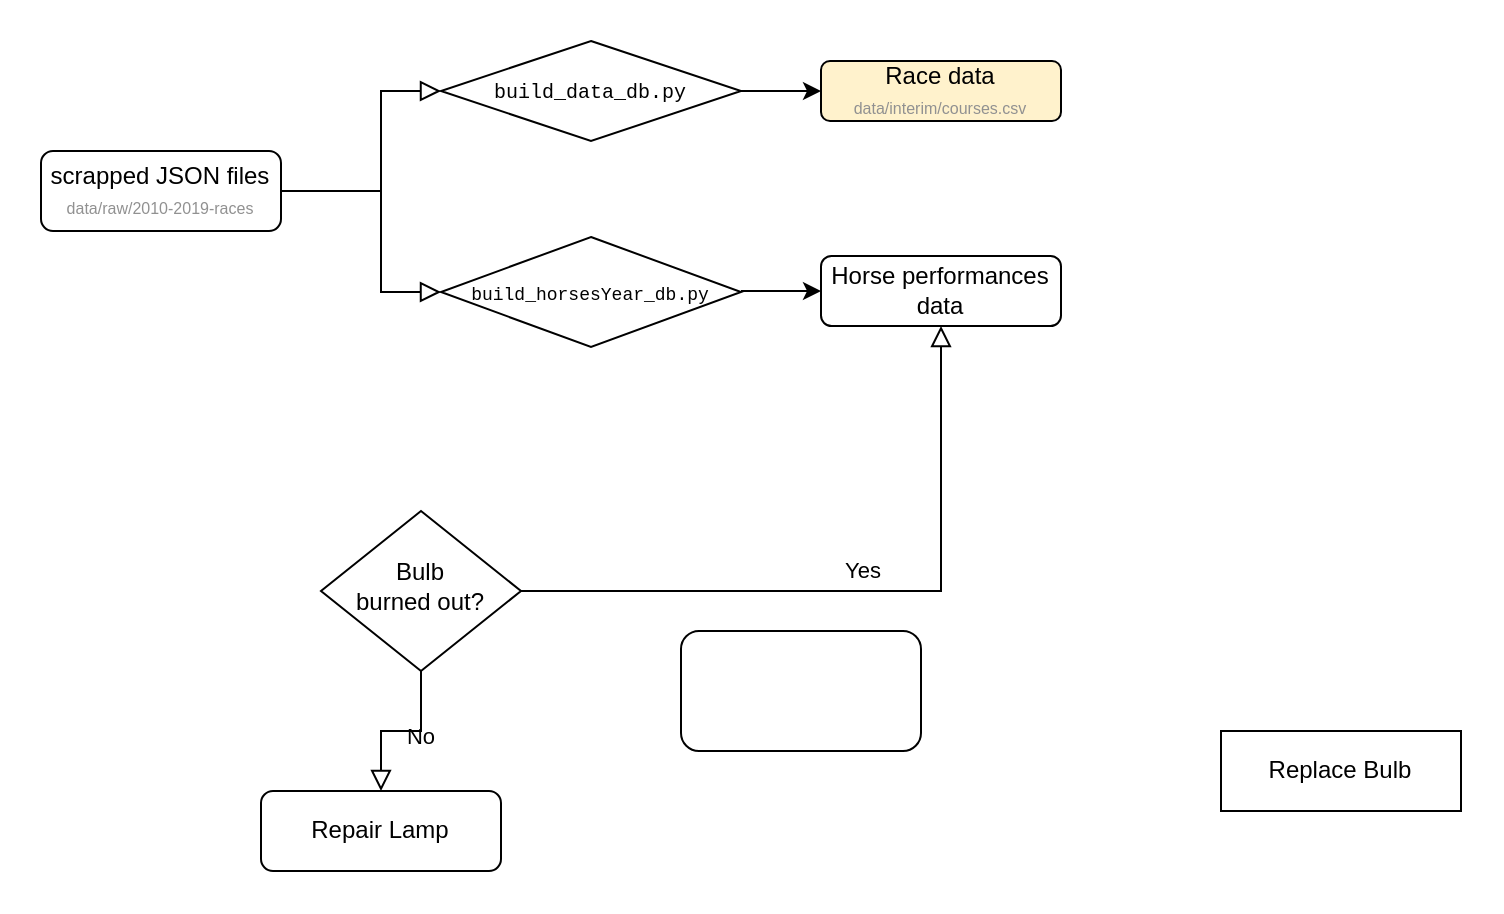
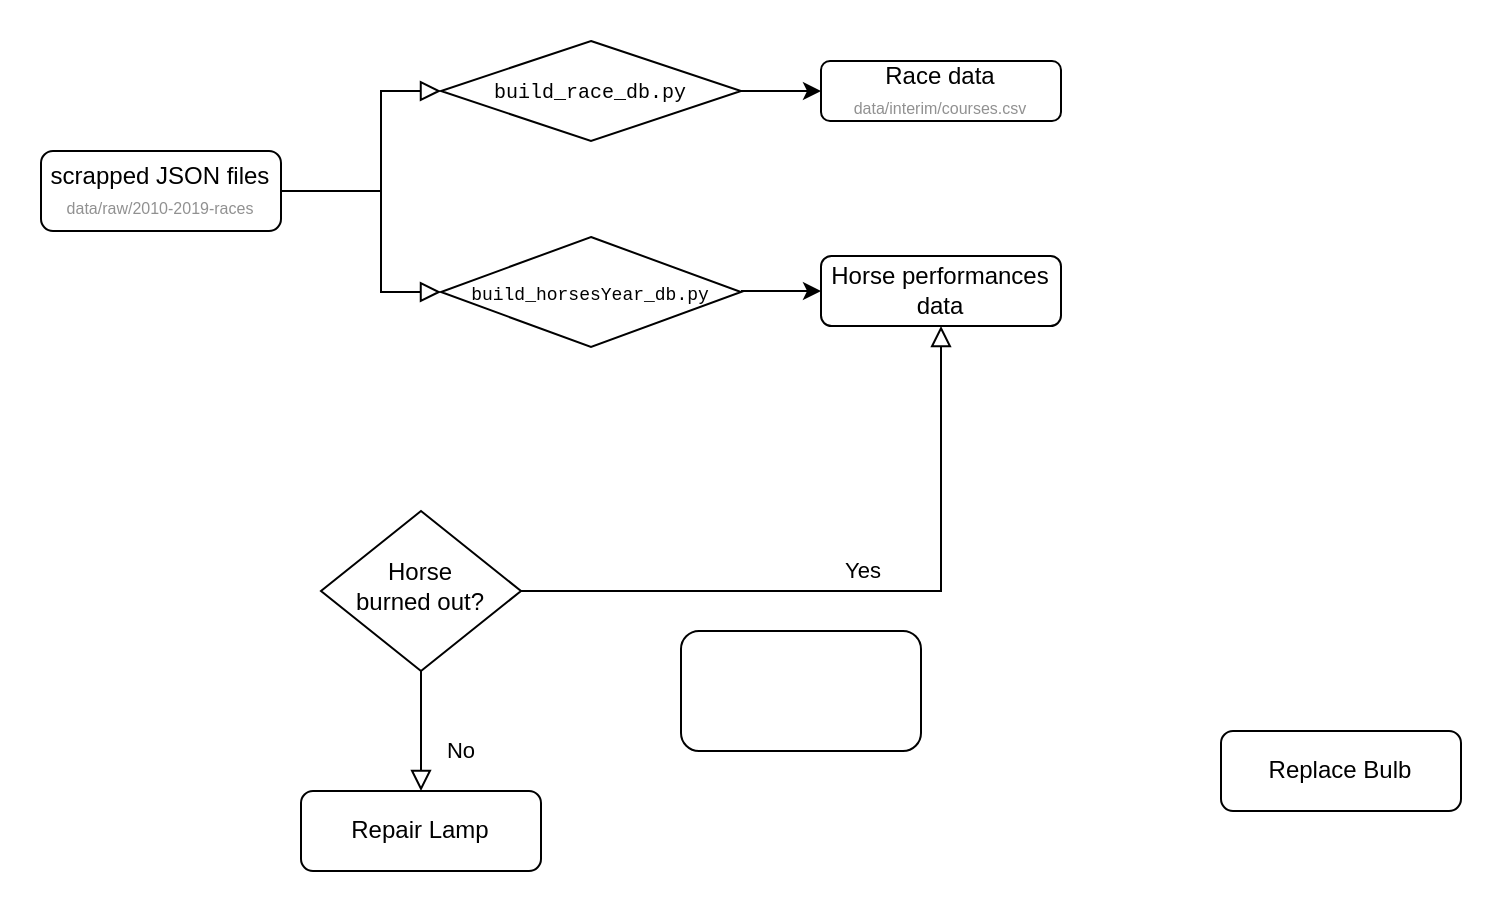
node "build_data_db.py": label "build_data_db.py" -> "build_race_db.py"
node "Race data data/interim/courses.csv": fillcolor #fff2cc -> #ffffff
node "Bulb burned out?": label "Bulb burned out?" -> "Horse burned out?"
node "Replace Bulb": shape rectangle -> rounded rectangle
node "Repair Lamp": moved (381, 831) -> (421, 831)
